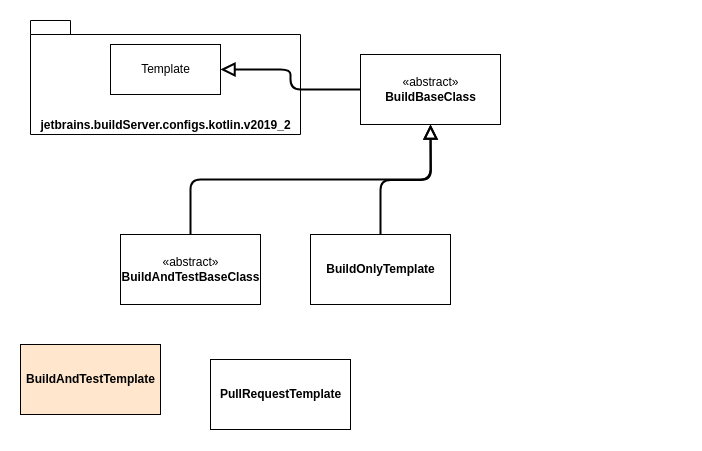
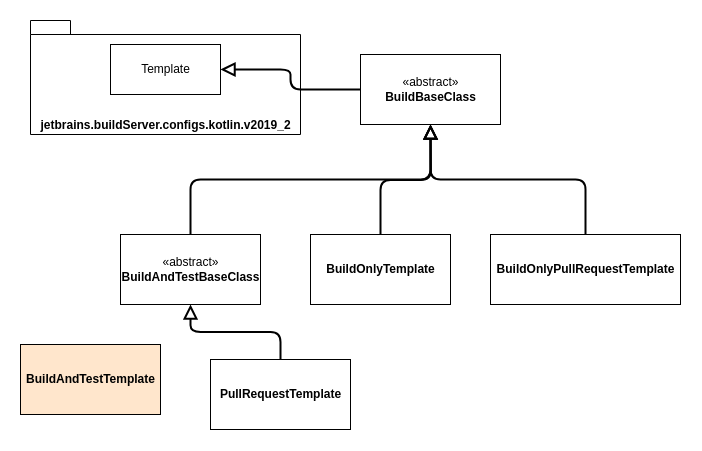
edge "BuildOnlyPullRequestTemplate" -> "«abstract» BuildBaseClass": added
node "BuildOnlyPullRequestTemplate": added
edge "PullRequestTemplate" -> "«abstract» BuildAndTestBaseClass": added
